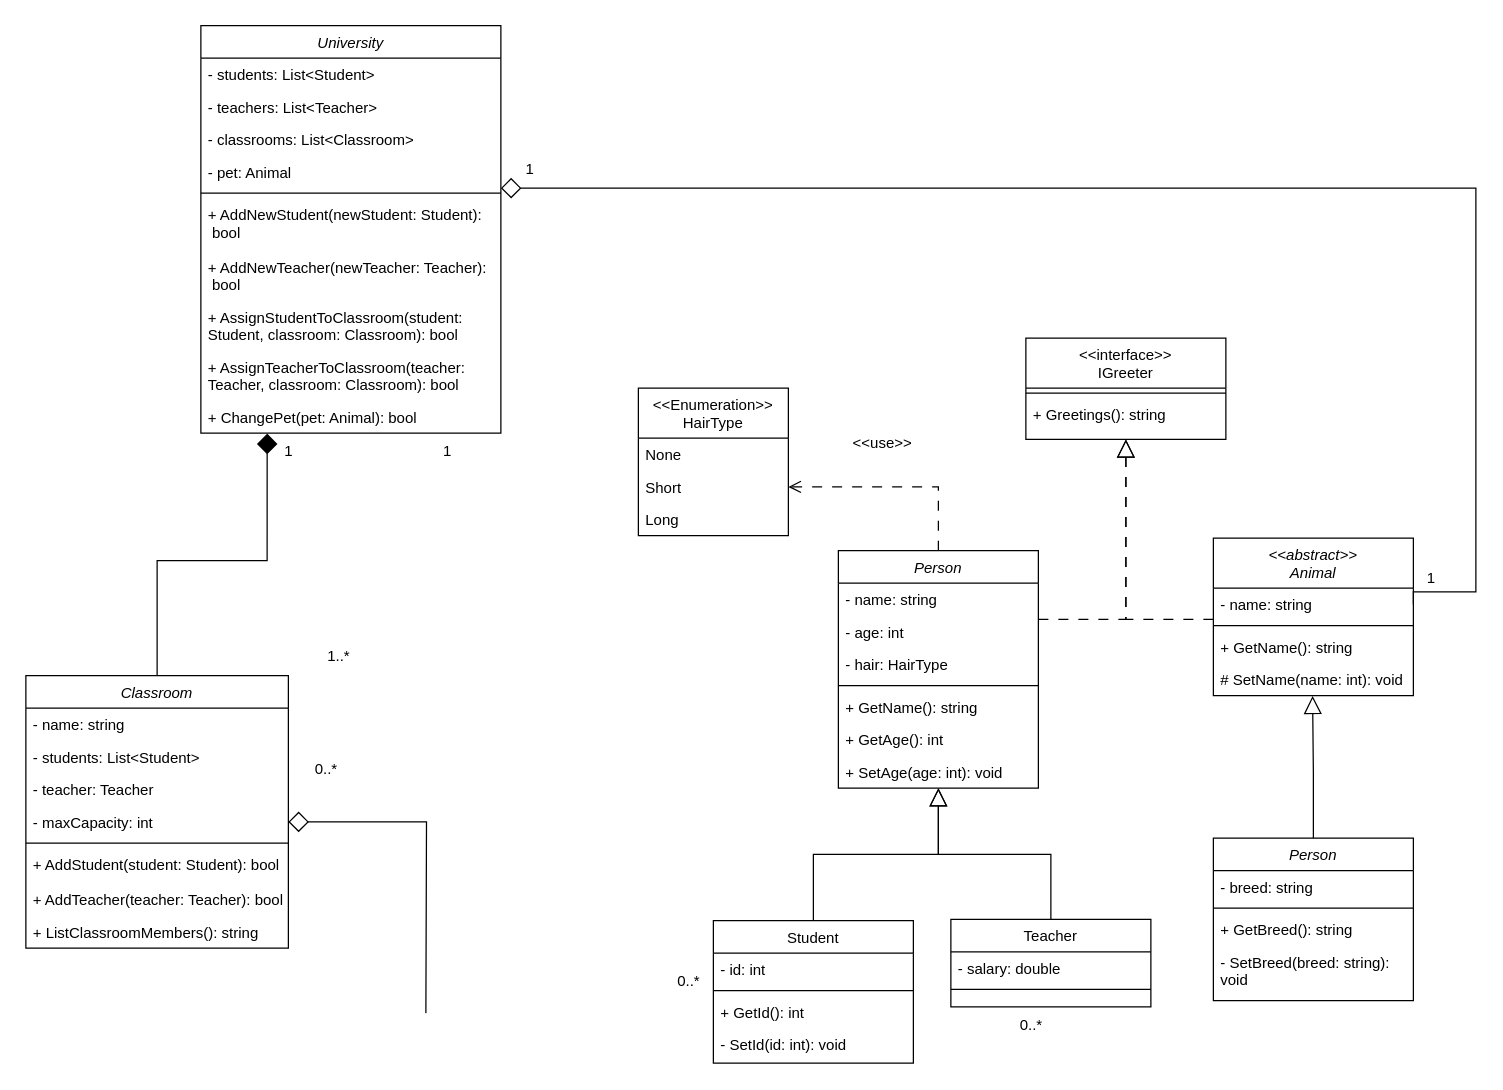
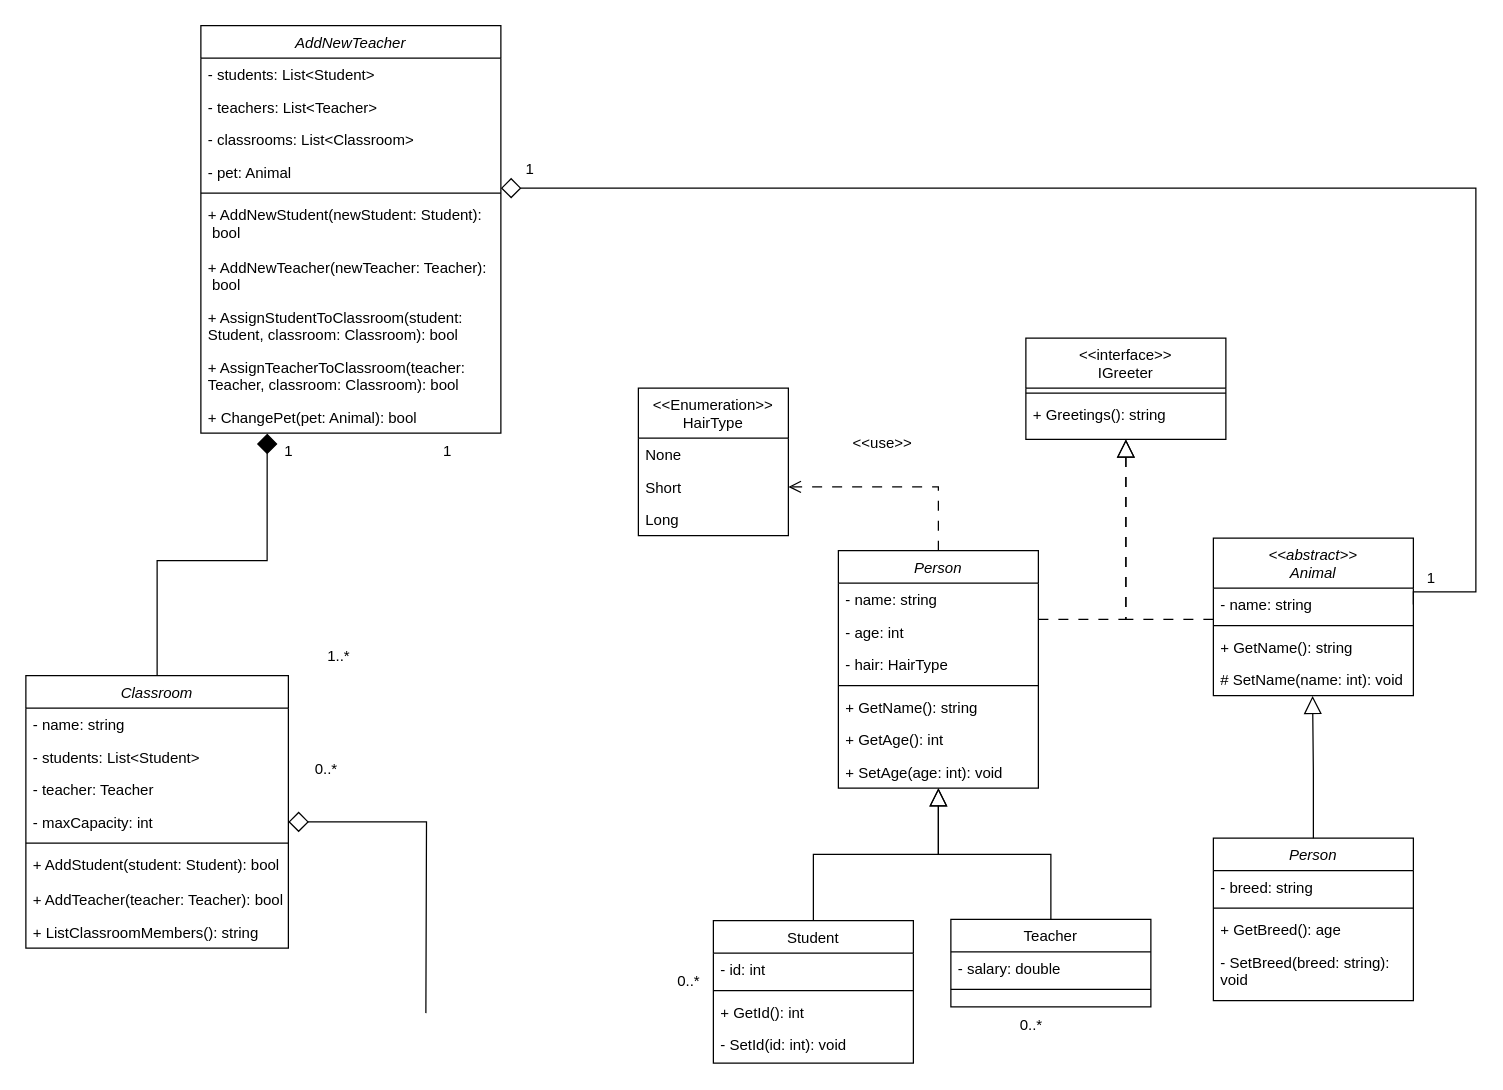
node "University": label "University" -> "AddNewTeacher"
node "+ GetBreed(): string": label "+ GetBreed(): string" -> "+ GetBreed(): age"
